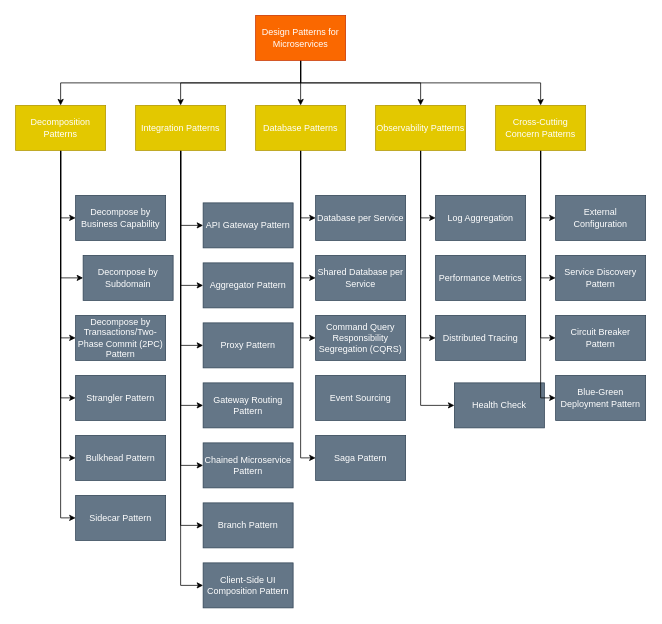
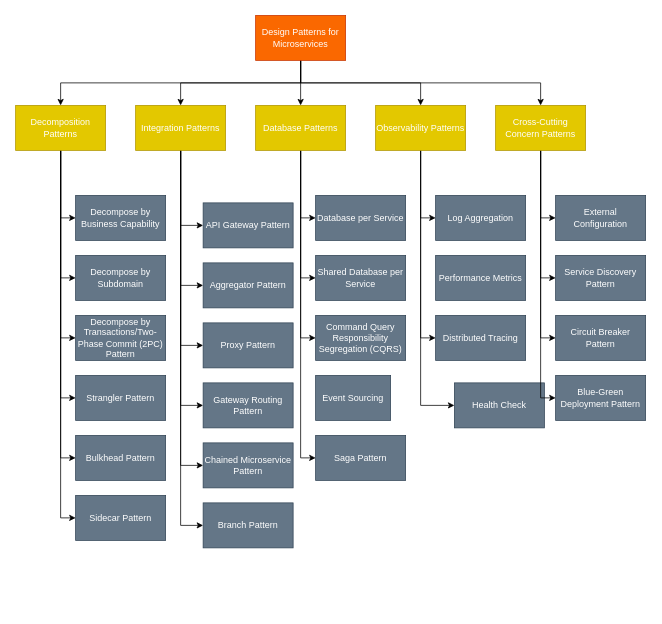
node "Decompose by Subdomain": moved (128, 278) -> (120, 278)
node "Event Sourcing": size 90x45 -> 75x45
edge "Integration Patterns" -> "Client-Side UI Composition Pattern": removed
node "Client-Side UI Composition Pattern": removed
